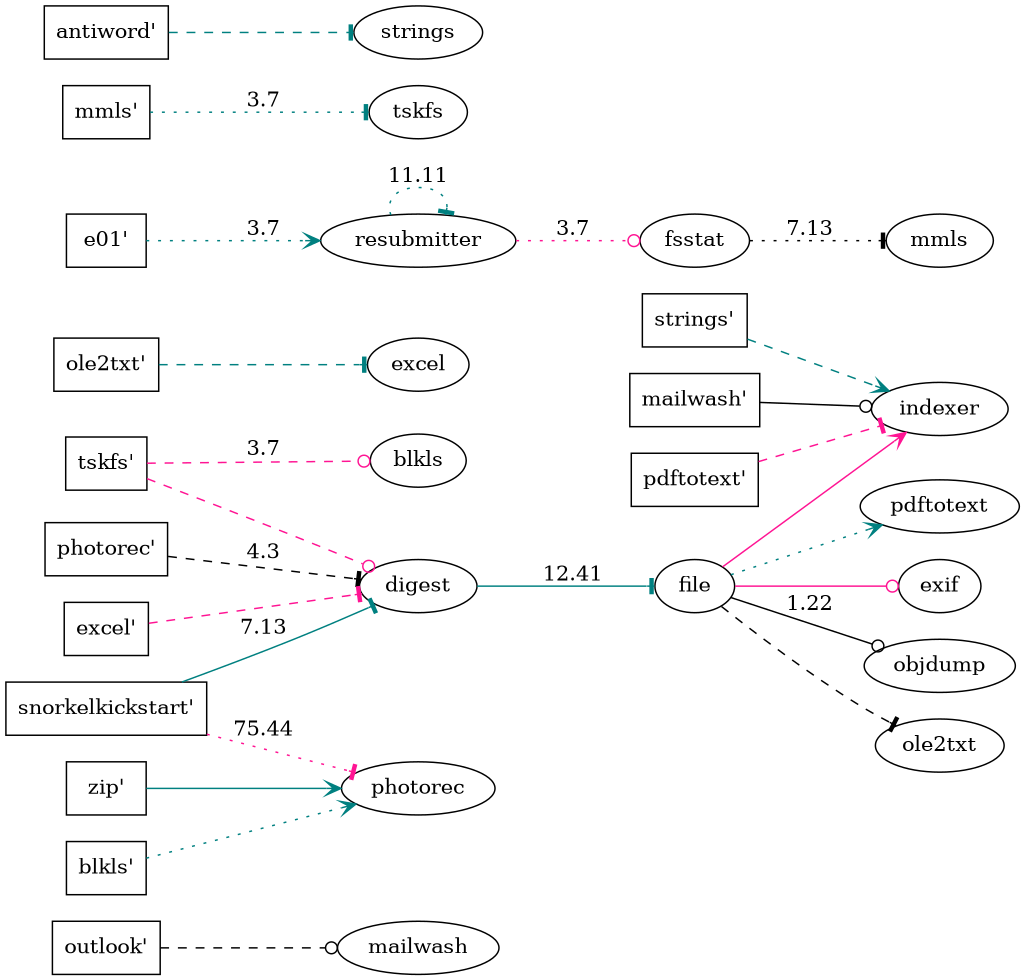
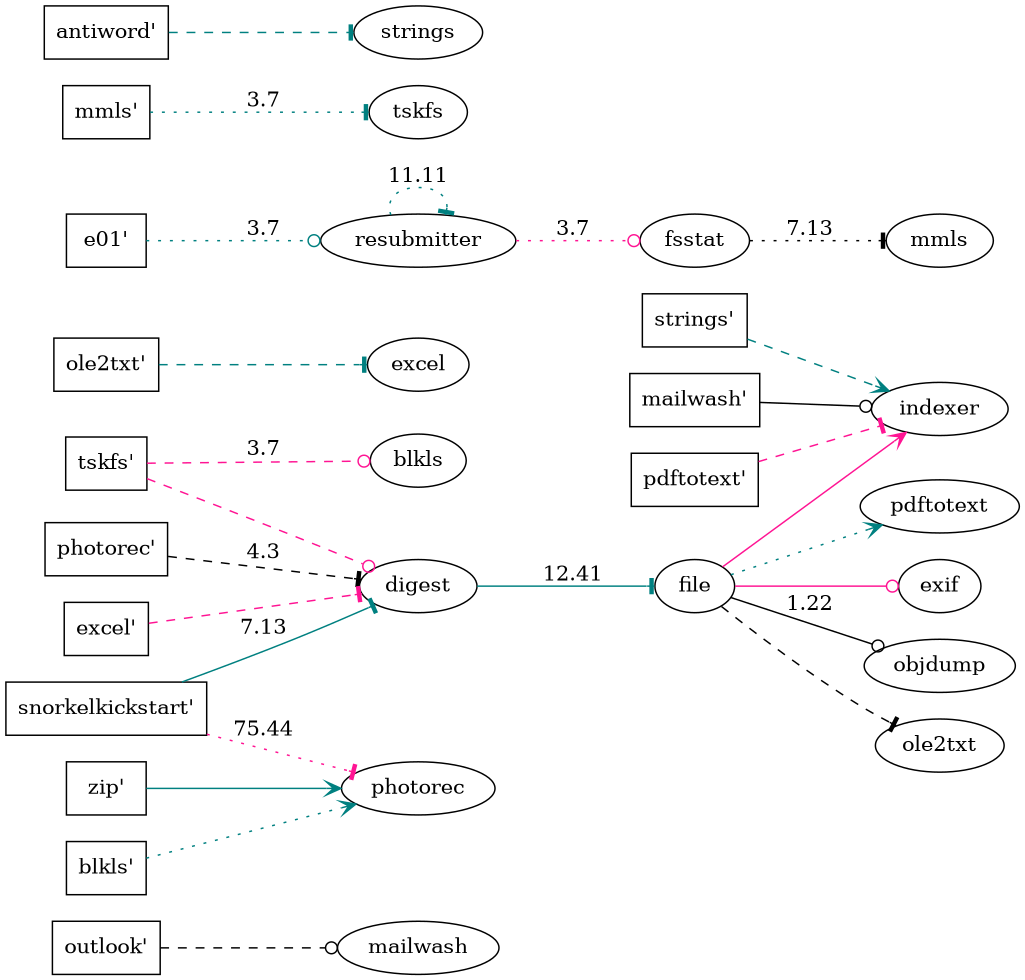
edge "e01'" -> "resubmitter": arrowhead vee -> odot
